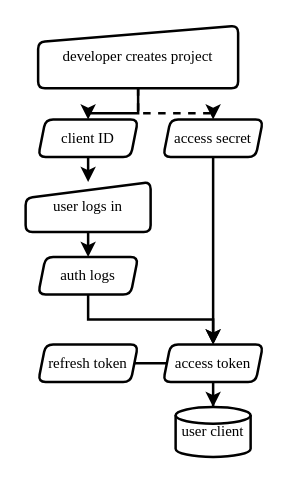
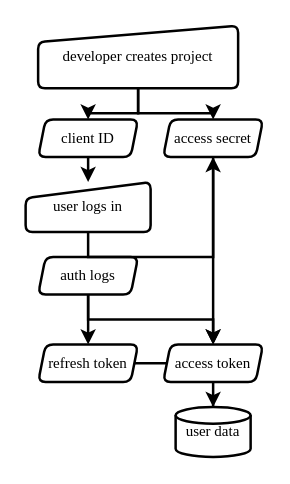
edge "developer creates project" -> "access secret": style dashed -> solid
edge "user logs in" -> "auth logs": now "user logs in" -> "access secret"
edge "auth logs" -> "refresh token": added
node "user client": label "user client" -> "user data"
